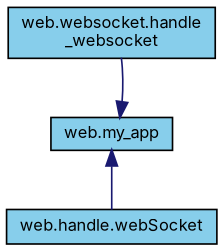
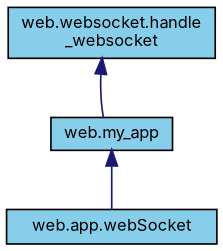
edge "web.websocket.handle _websocket" -> "web.my_app": reversed
node "web.handle.webSocket": label "web.handle.webSocket" -> "web.app.webSocket"
